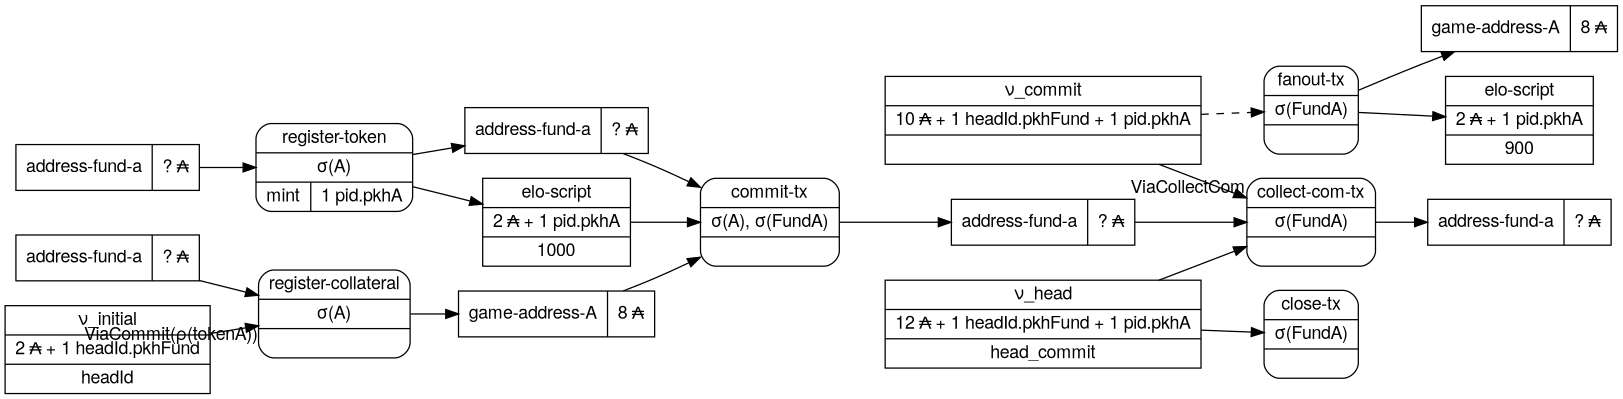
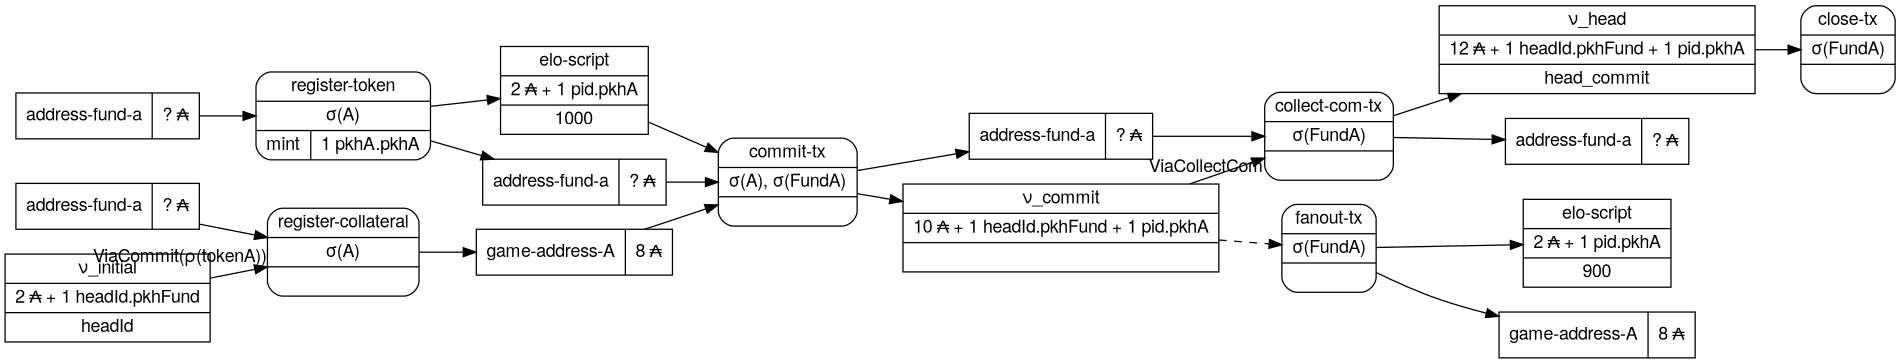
node "register-token": text "1 pid.pkhA" -> "1 pkhA.pkhA"
edge "commit-tx" -> "ν_commit": added
edge "ν_head" -> "collect-com-tx": reversed
